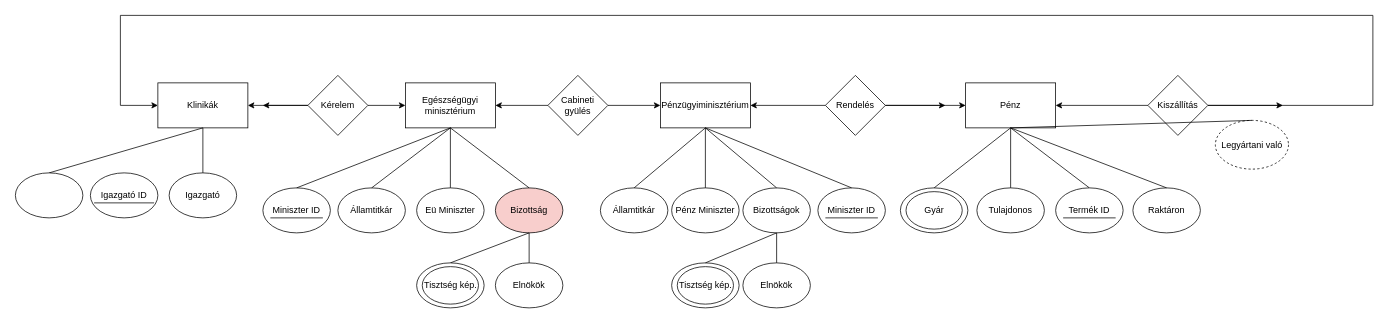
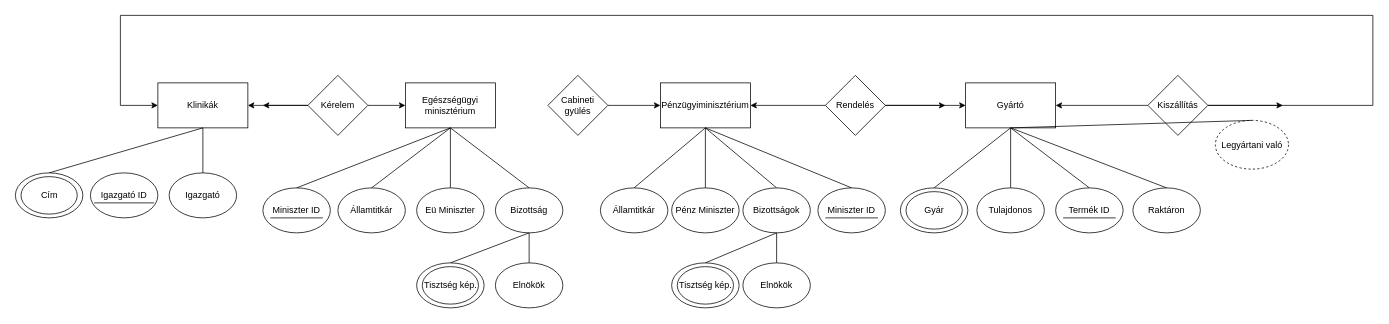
edge "Cabineti gyülés" -> "Egészségügyi minisztérium": removed
node "Pénz": label "Pénz" -> "Gyártó"
node "Cím": added
node "Bizottság": fillcolor #f8cecc -> #ffffff
